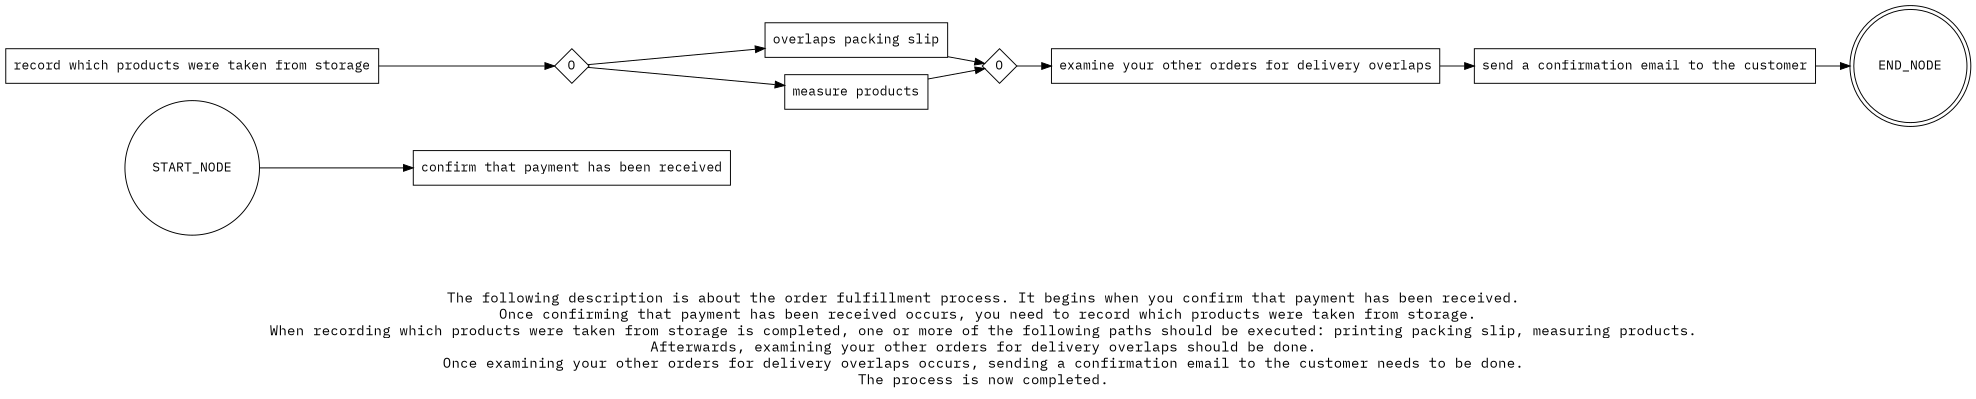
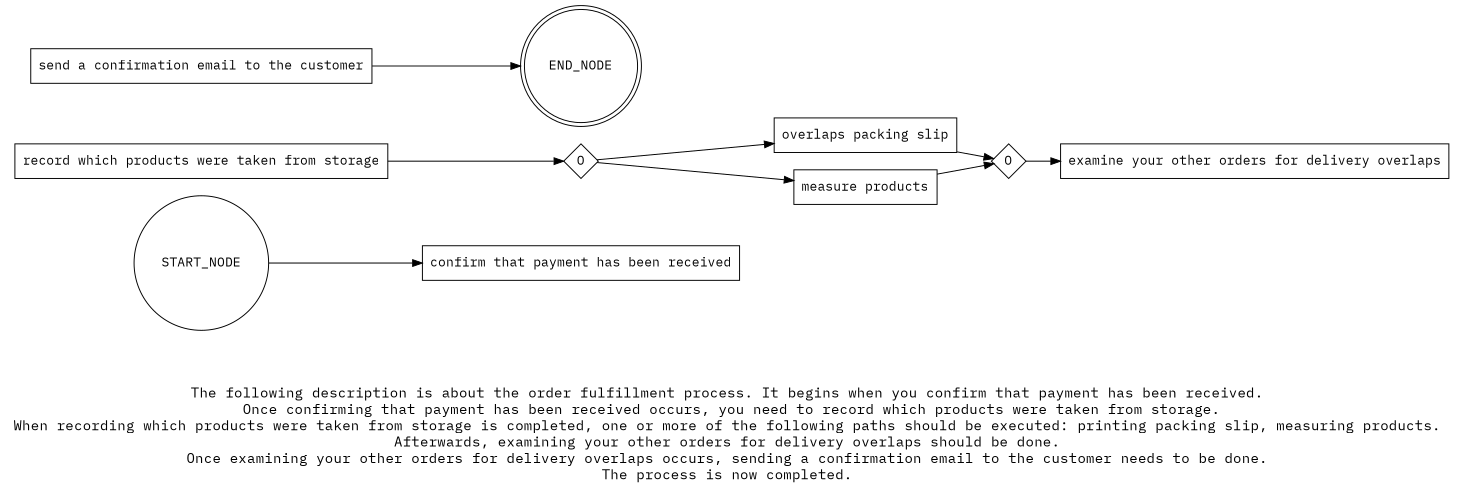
edge "examine your other orders for delivery overlaps" -> "send a confirmation email to the customer": removed
